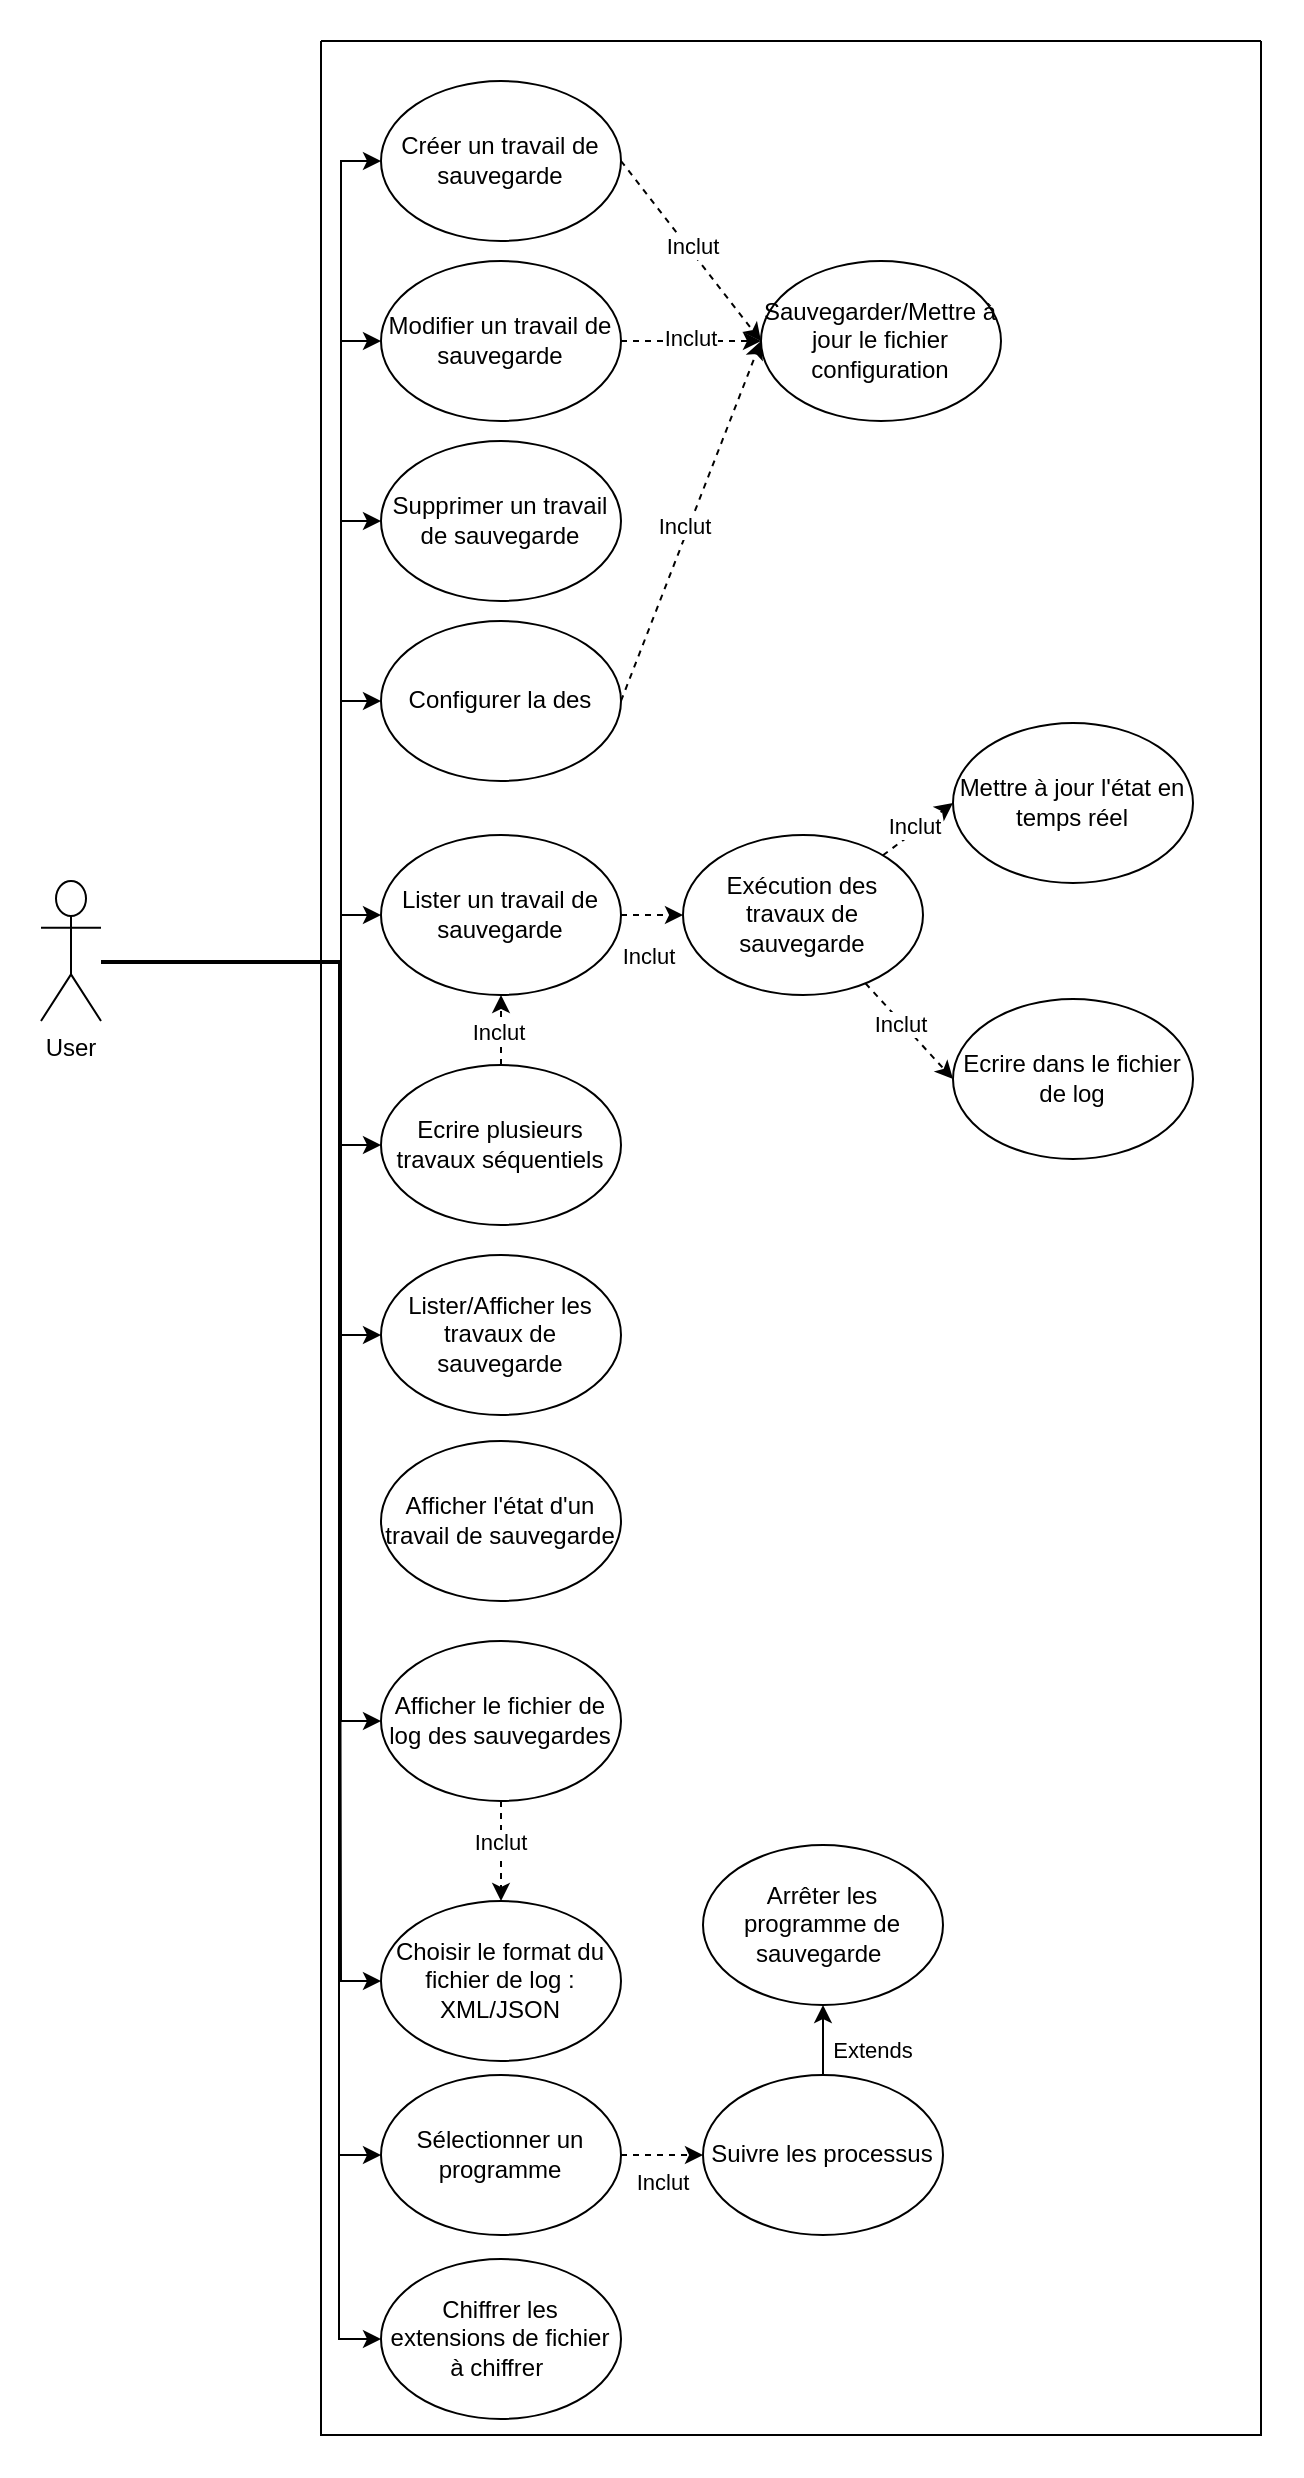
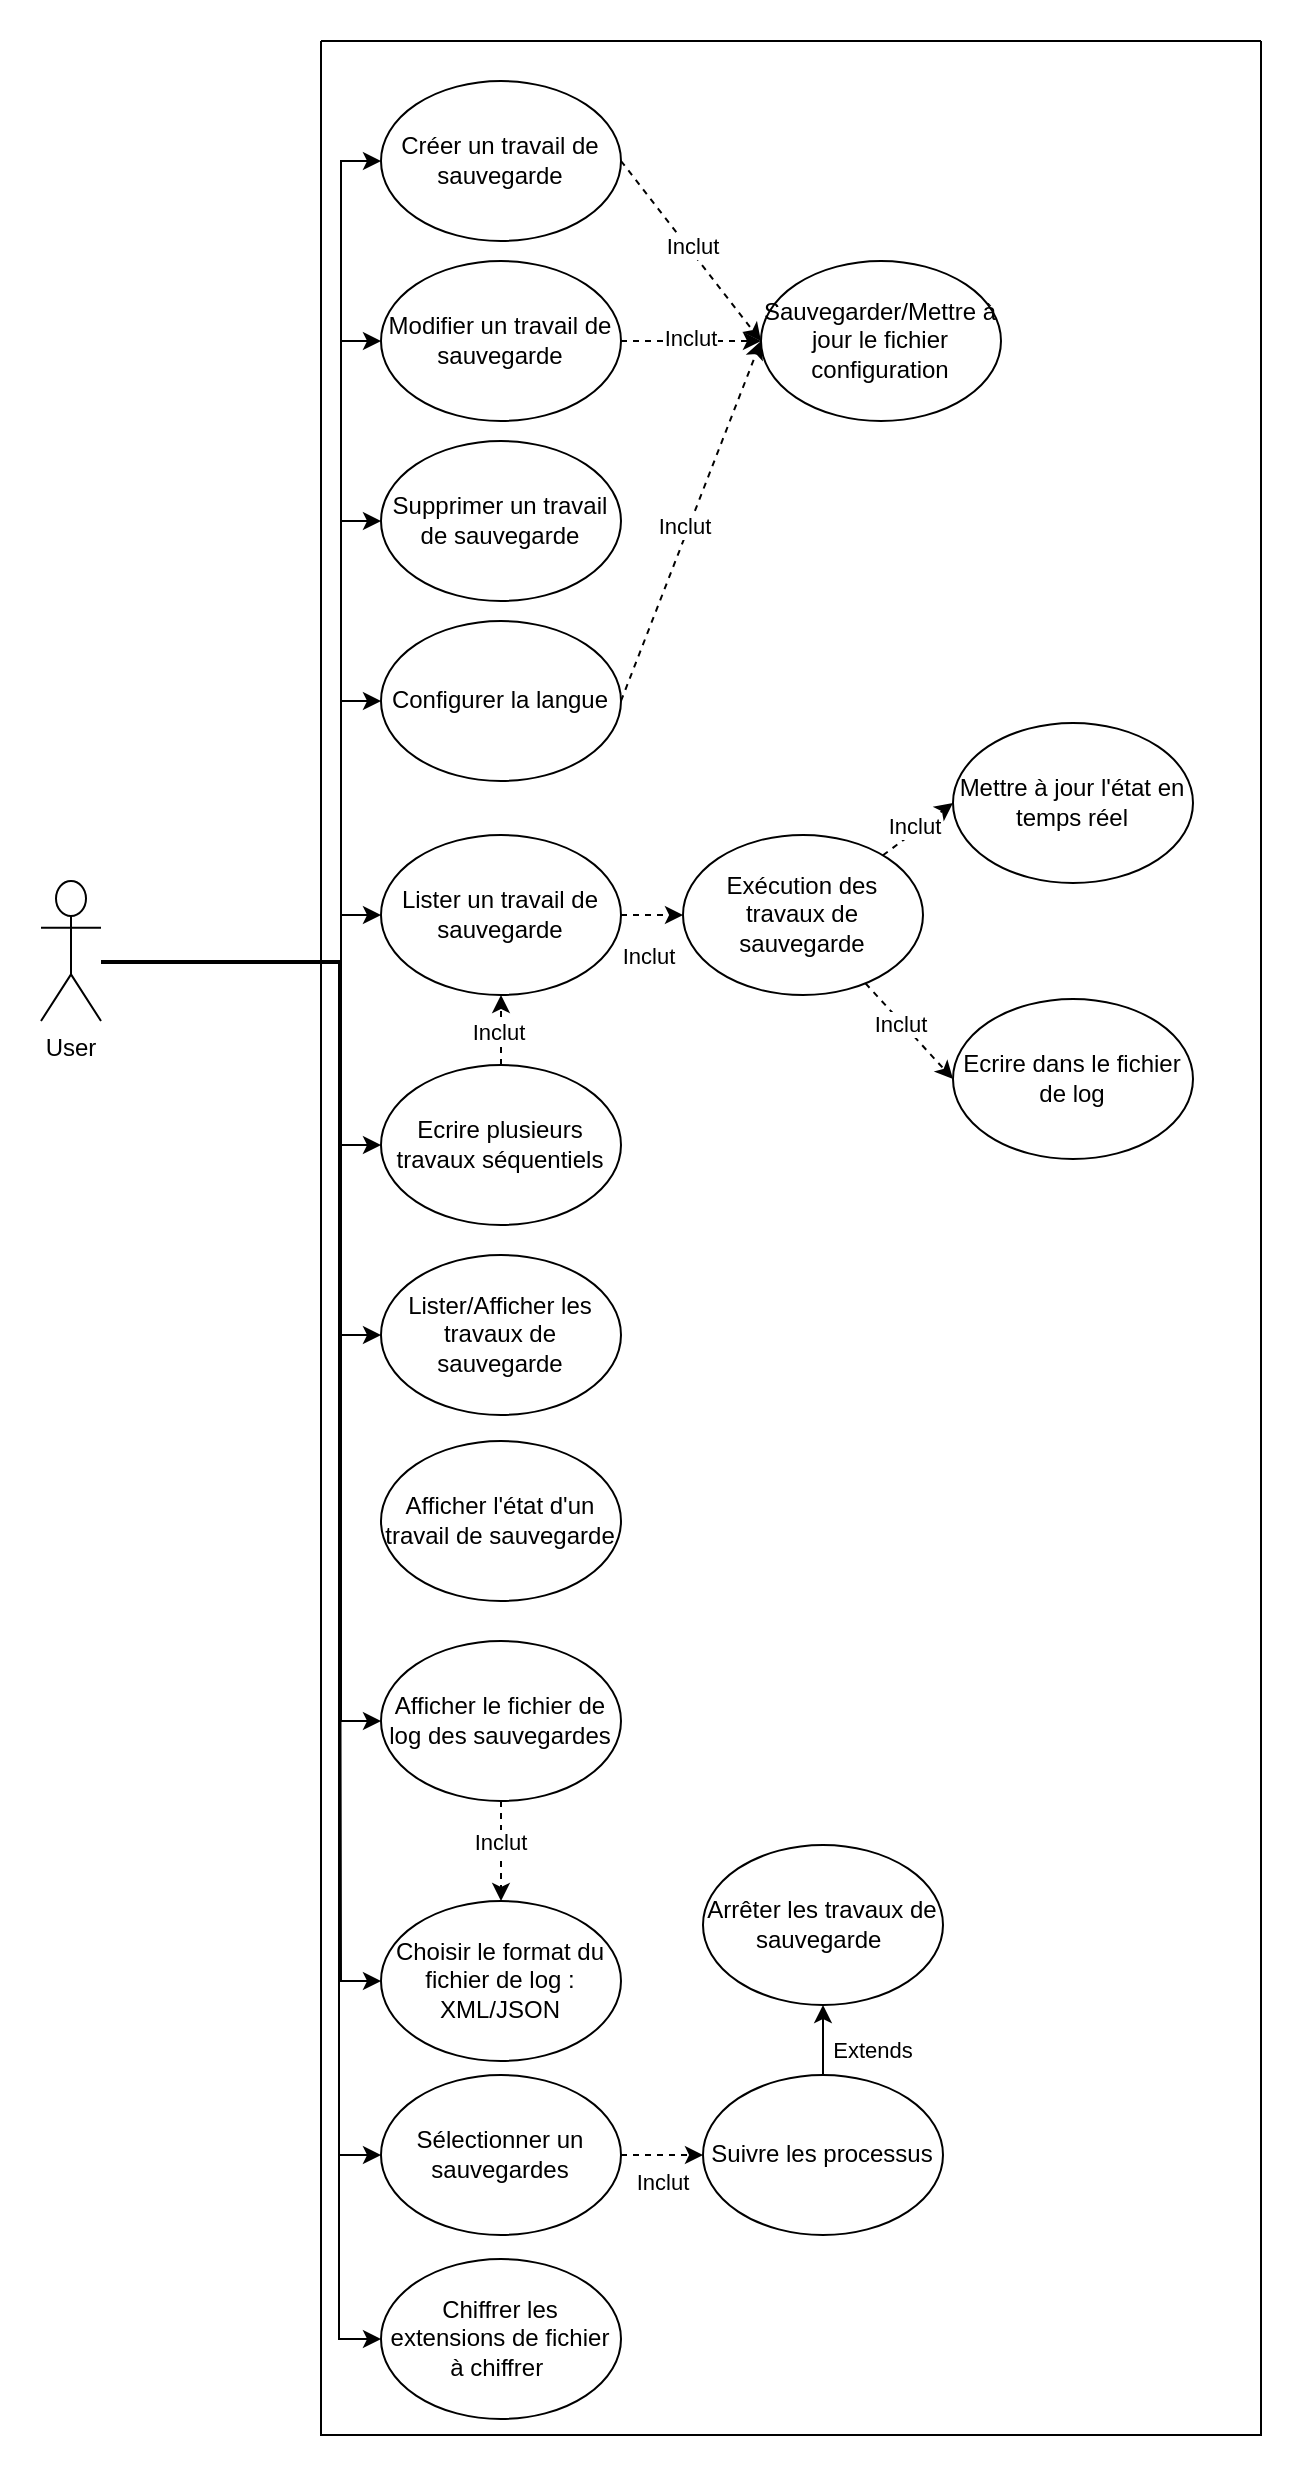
node "Configurer la des": label "Configurer la des" -> "Configurer la langue"
node "Arrêter les programme de sauvegarde": label "Arrêter les programme de sauvegarde" -> "Arrêter les travaux de sauvegarde"
node "Sélectionner un programme": label "Sélectionner un programme" -> "Sélectionner un sauvegardes"
